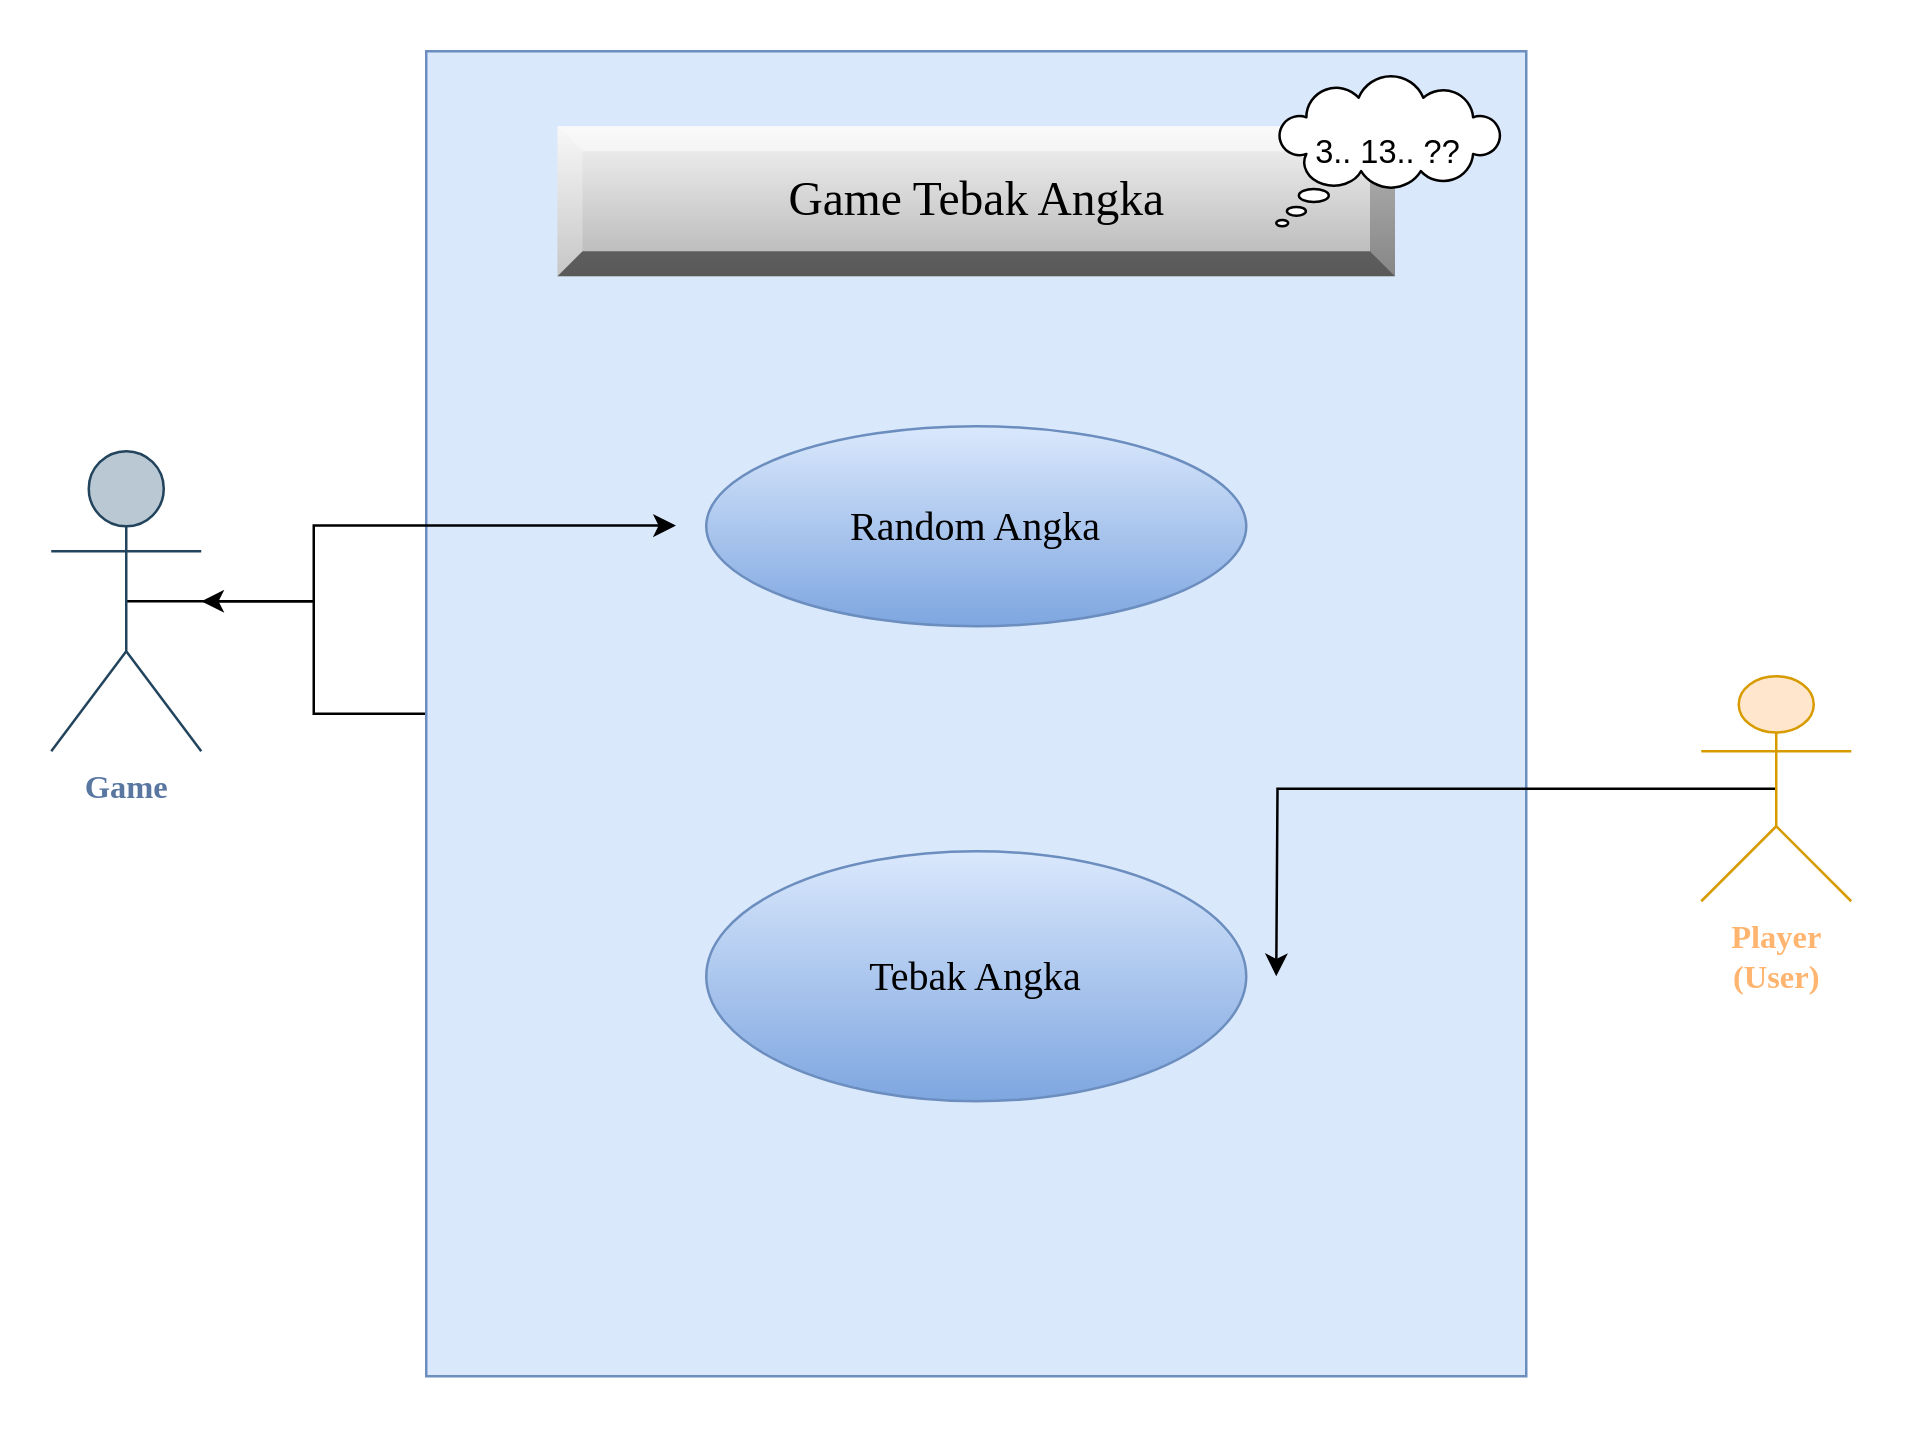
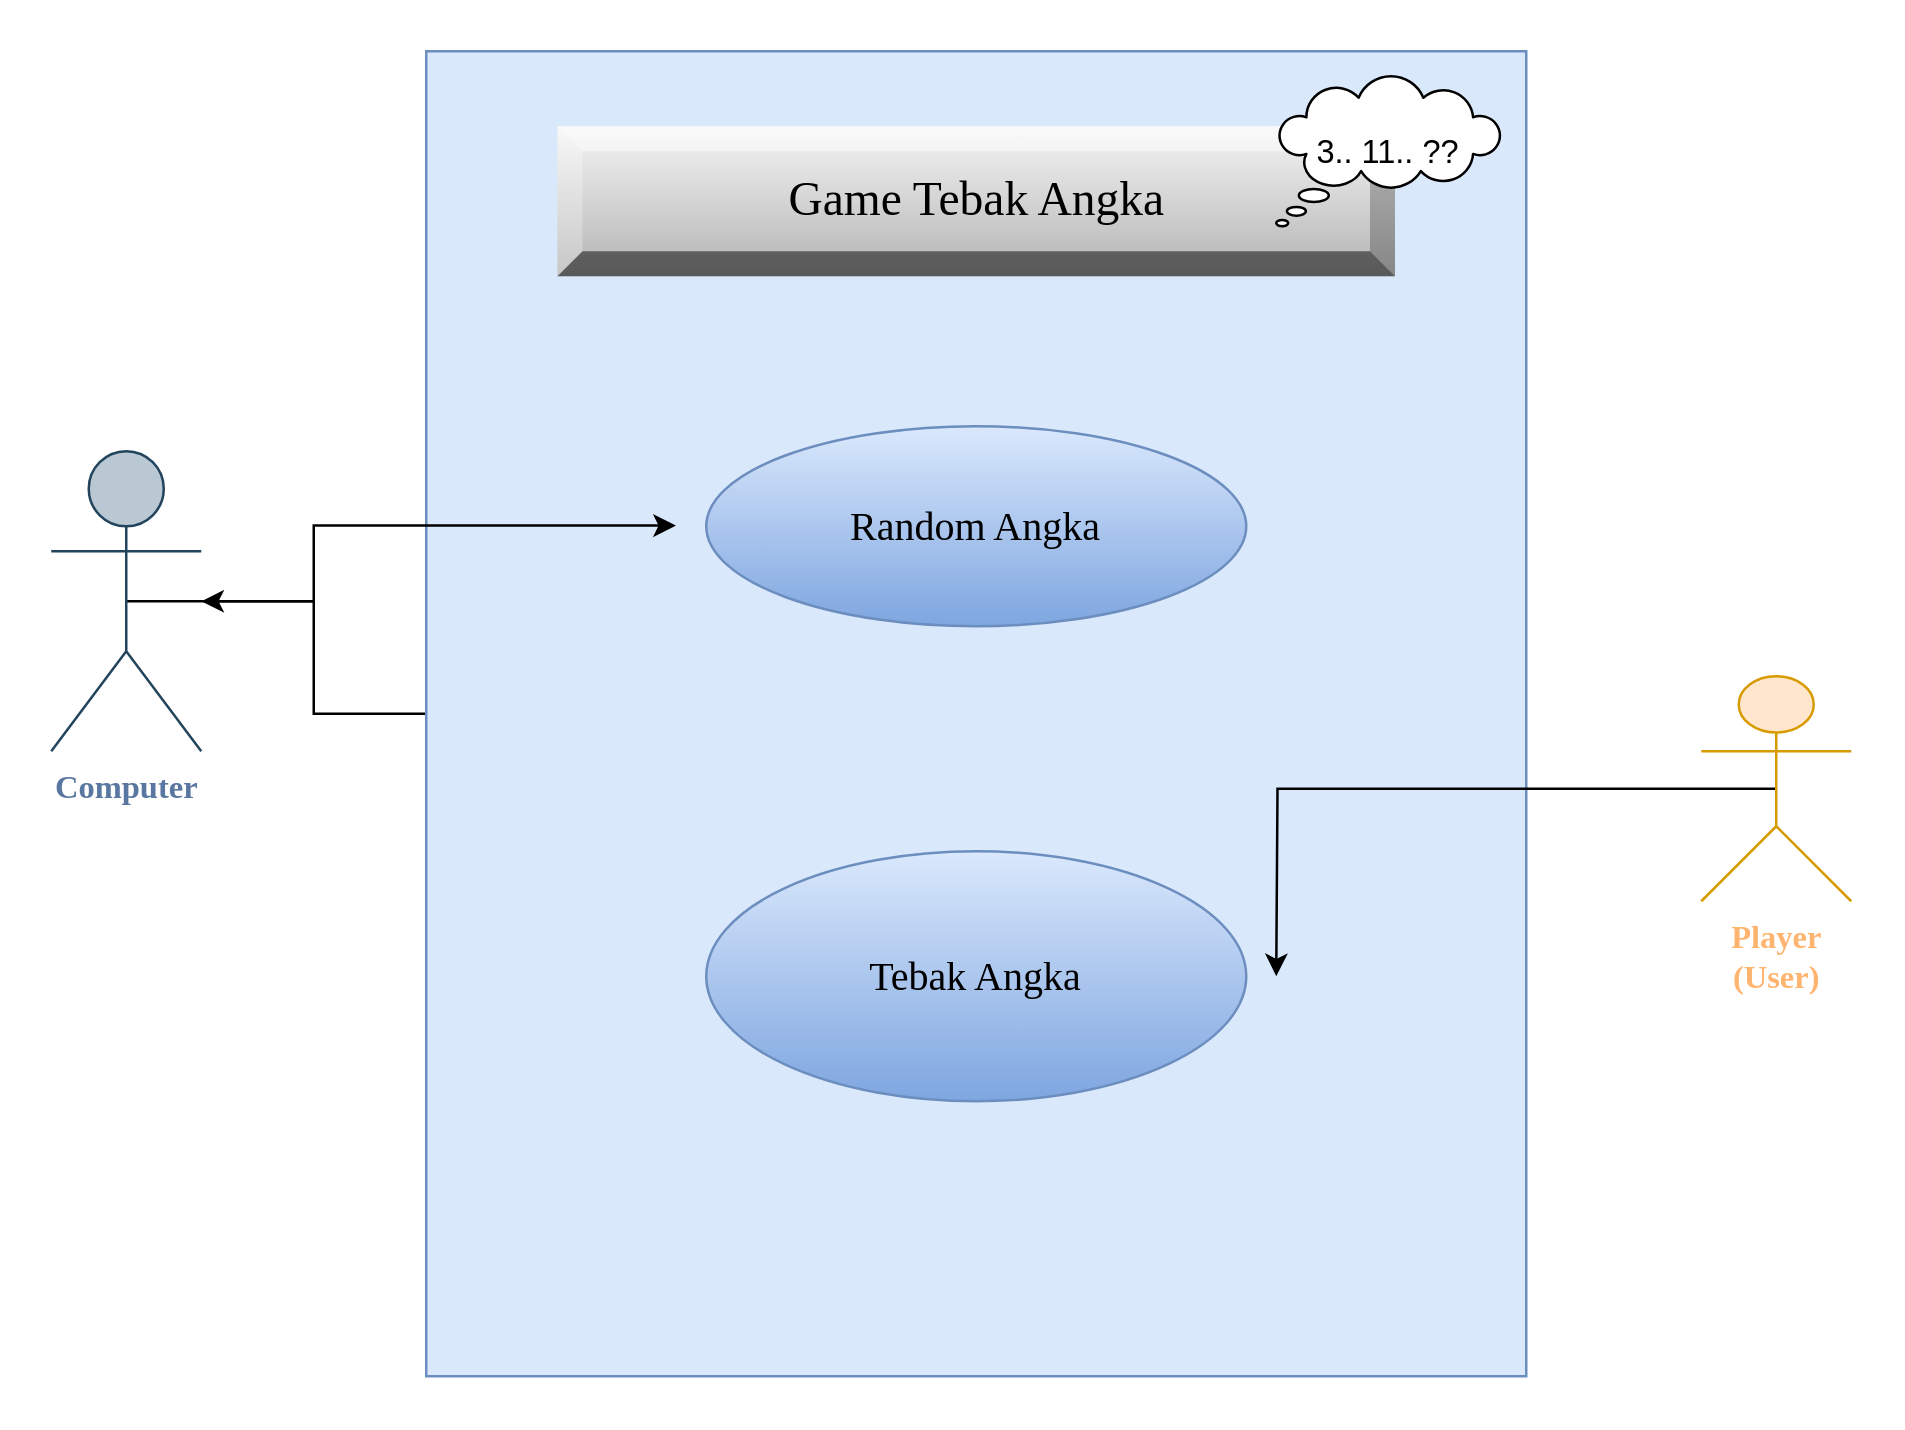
node "3.. 13.. ??": label "3.. 13.. ??" -> "3.. 11.. ??"
node "Game": label "Game" -> "Computer"
